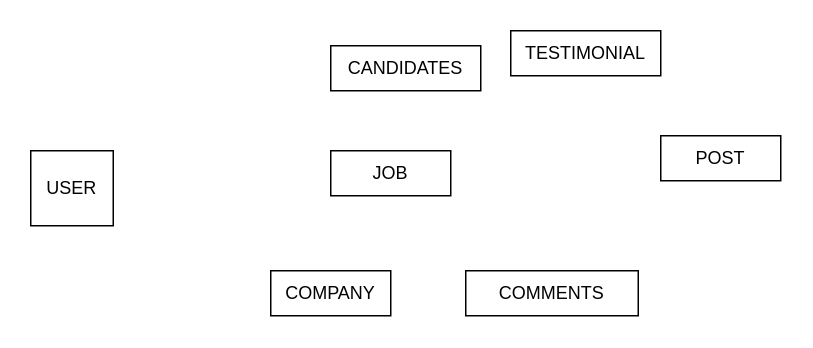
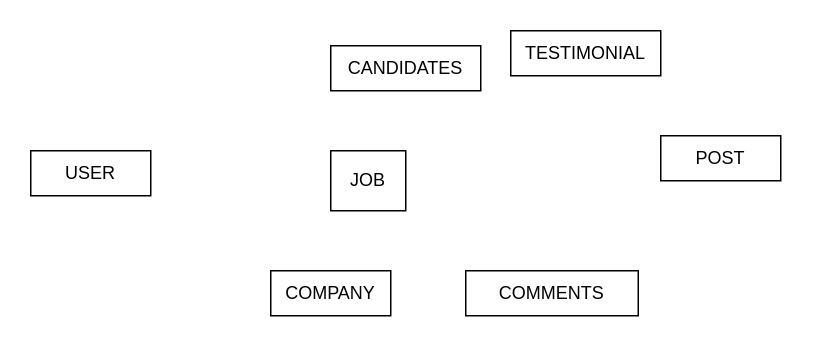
node "JOB": size 120x45 -> 75x60
node "USER": size 83x75 -> 120x45
